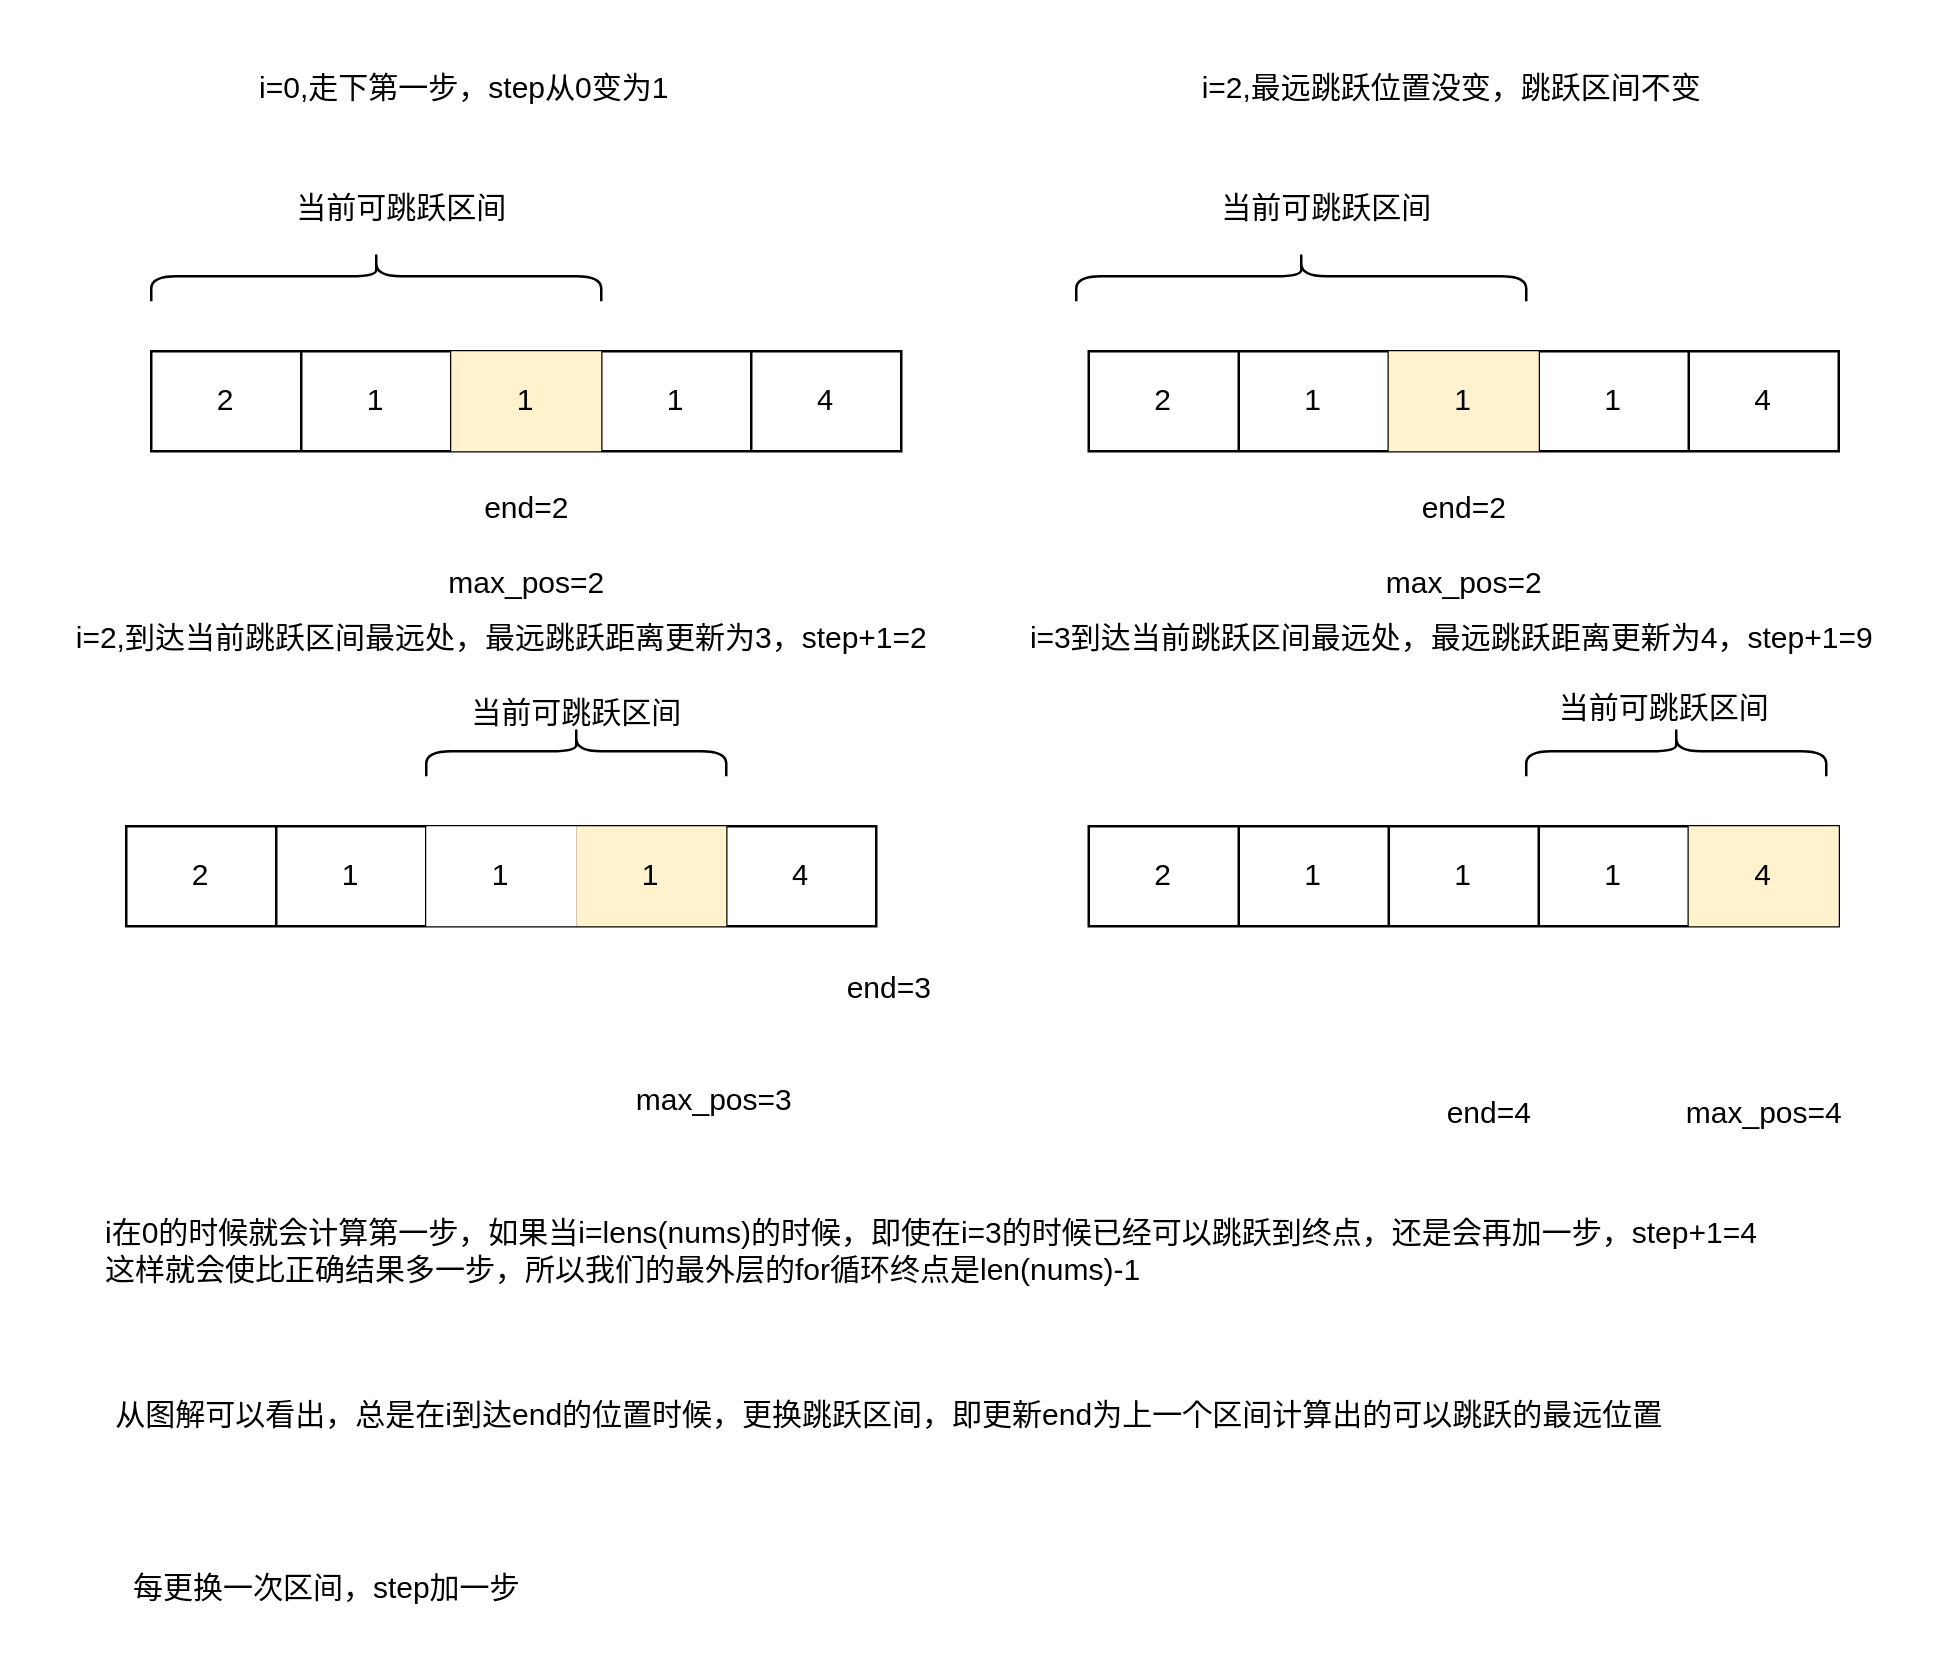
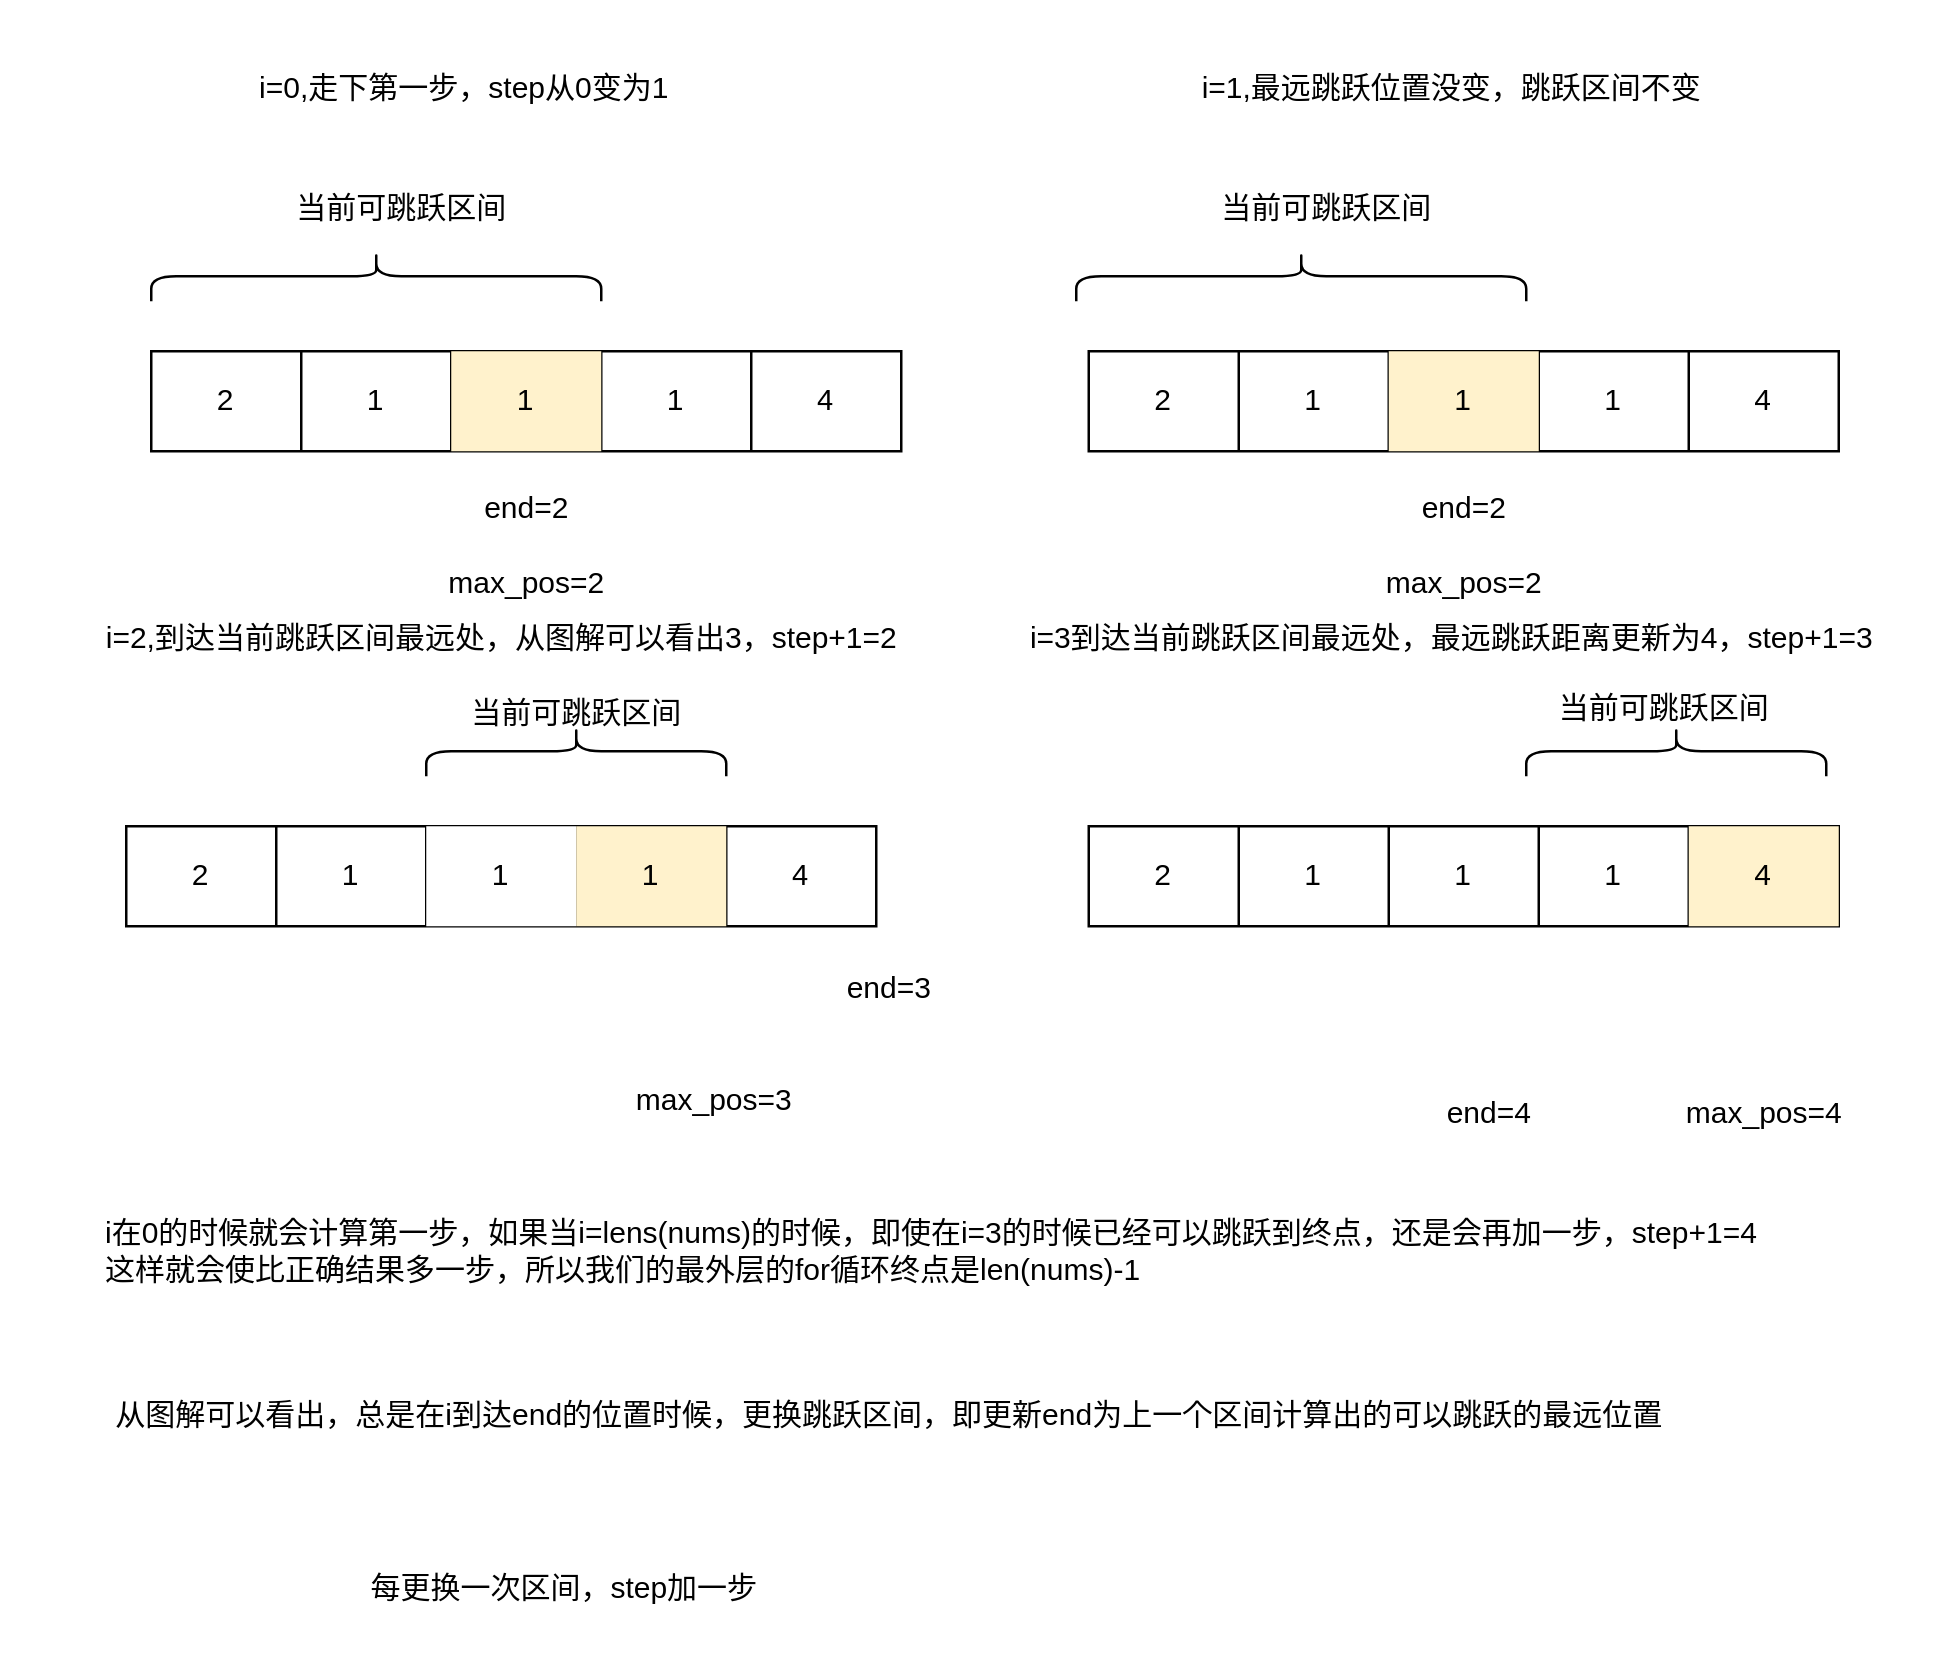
node "i=2,最远跳跃位置没变，跳跃区间不变": label "i=2,最远跳跃位置没变，跳跃区间不变" -> "i=1,最远跳跃位置没变，跳跃区间不变"
node "i=2,到达当前跳跃区间最远处，最远跳跃距离更新为3，step+1=2": label "i=2,到达当前跳跃区间最远处，最远跳跃距离更新为3，step+1=2" -> "i=2,到达当前跳跃区间最远处，从图解可以看出3，step+1=2"
node "i=3到达当前跳跃区间最远处，最远跳跃距离更新为4，step+1=9": label "i=3到达当前跳跃区间最远处，最远跳跃距离更新为4，step+1=9" -> "i=3到达当前跳跃区间最远处，最远跳跃距离更新为4，step+1=3"
node "每更换一次区间，step加一步": moved (326, 1589) -> (564, 1589)
